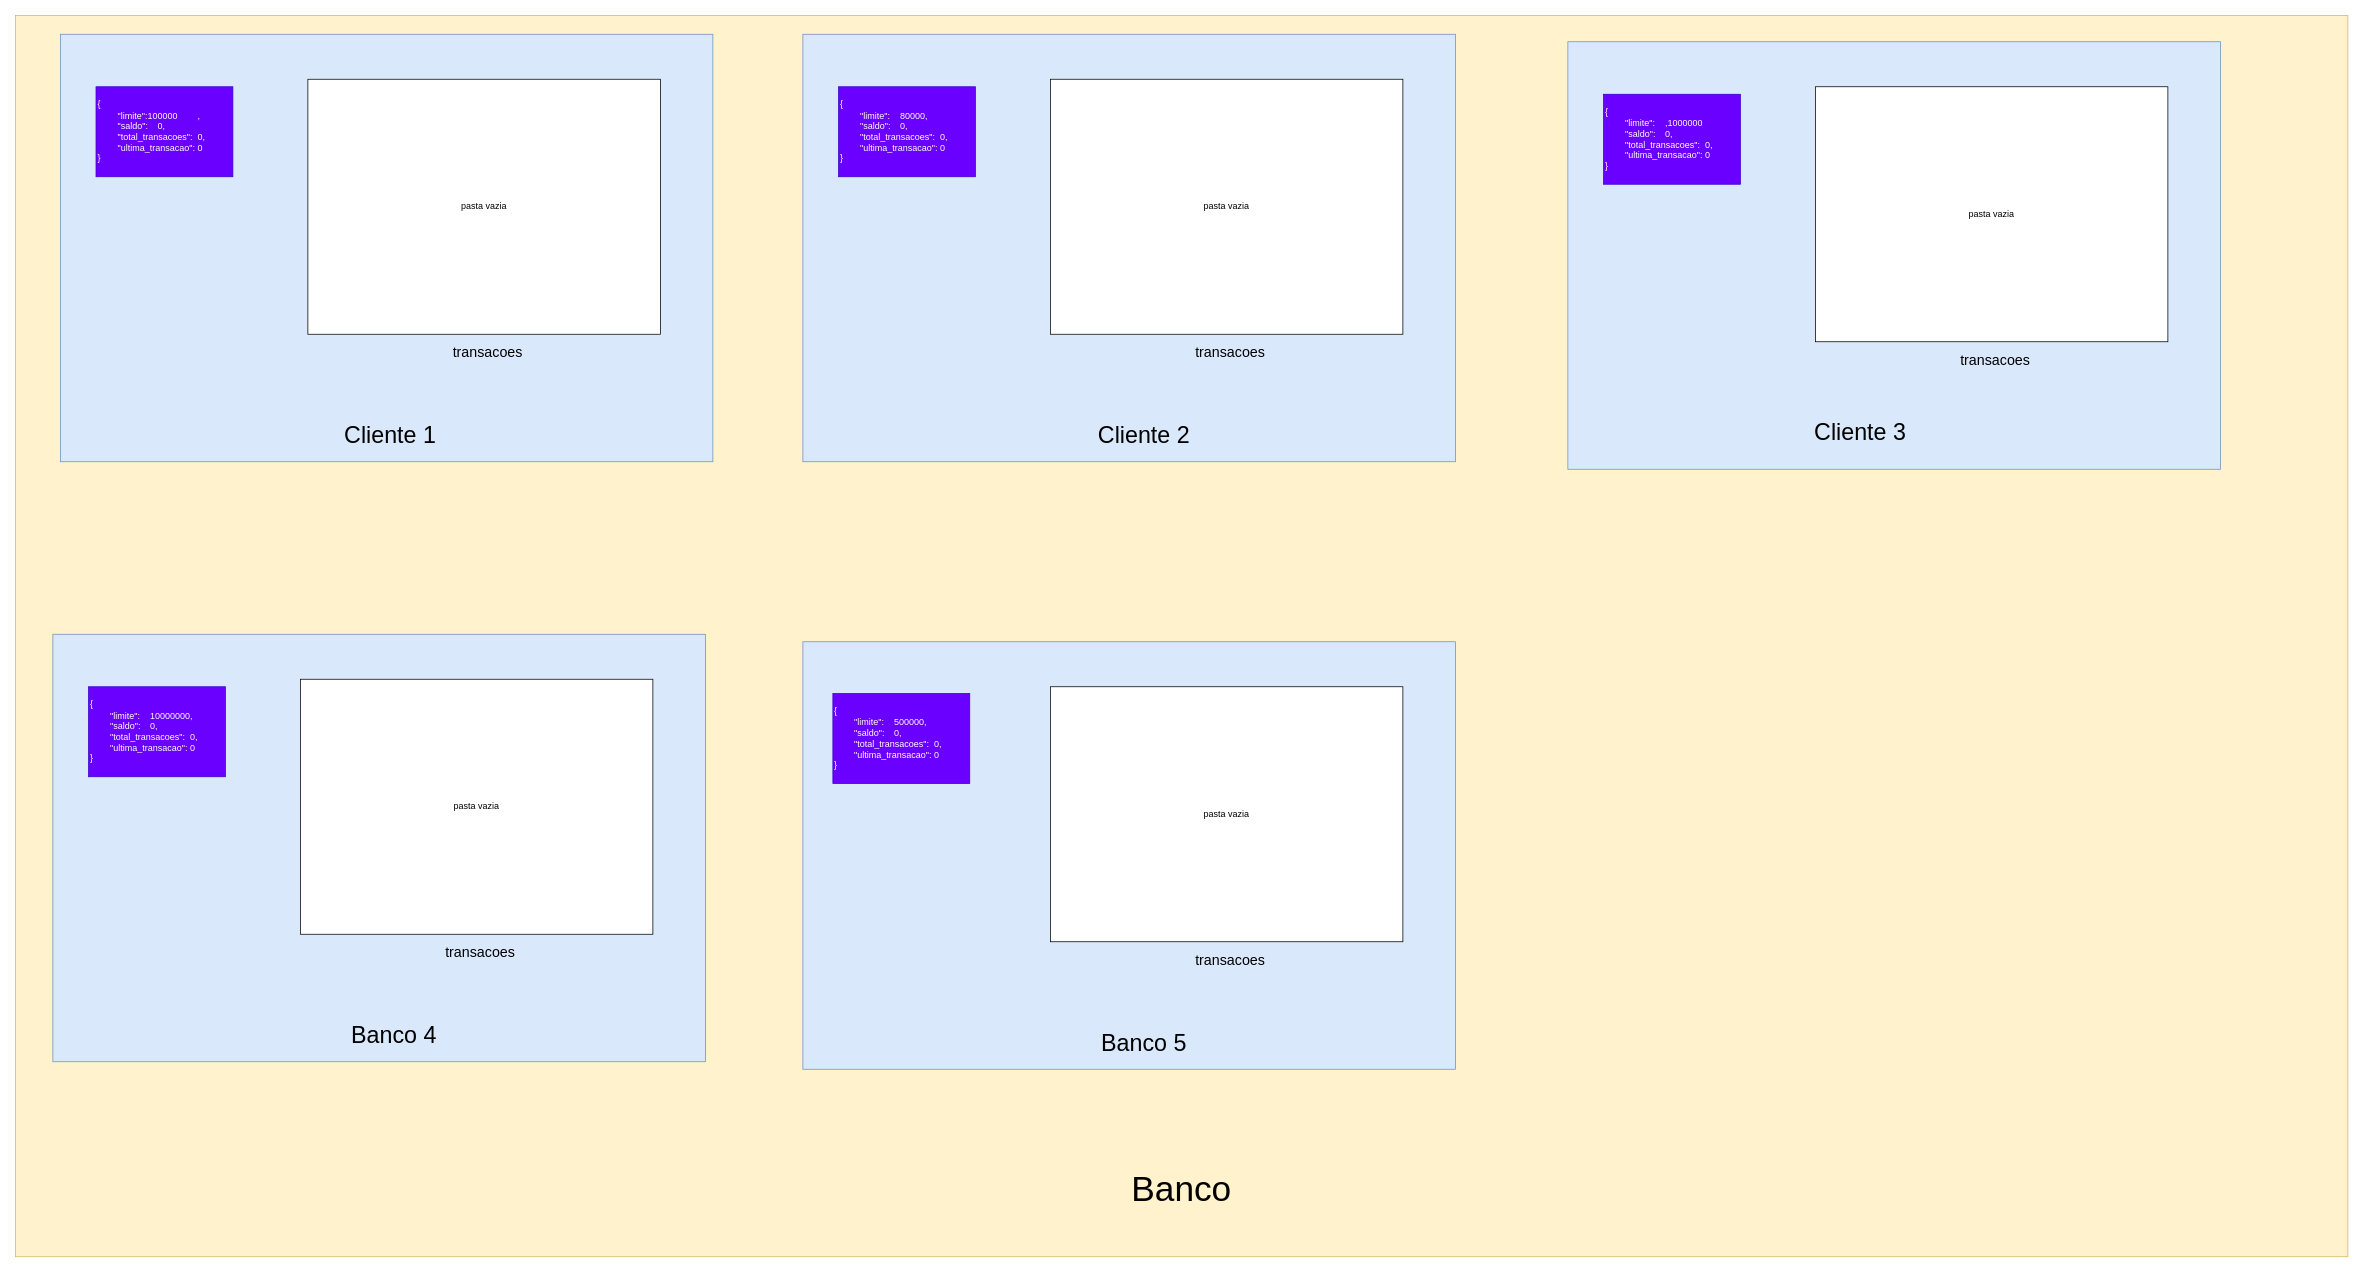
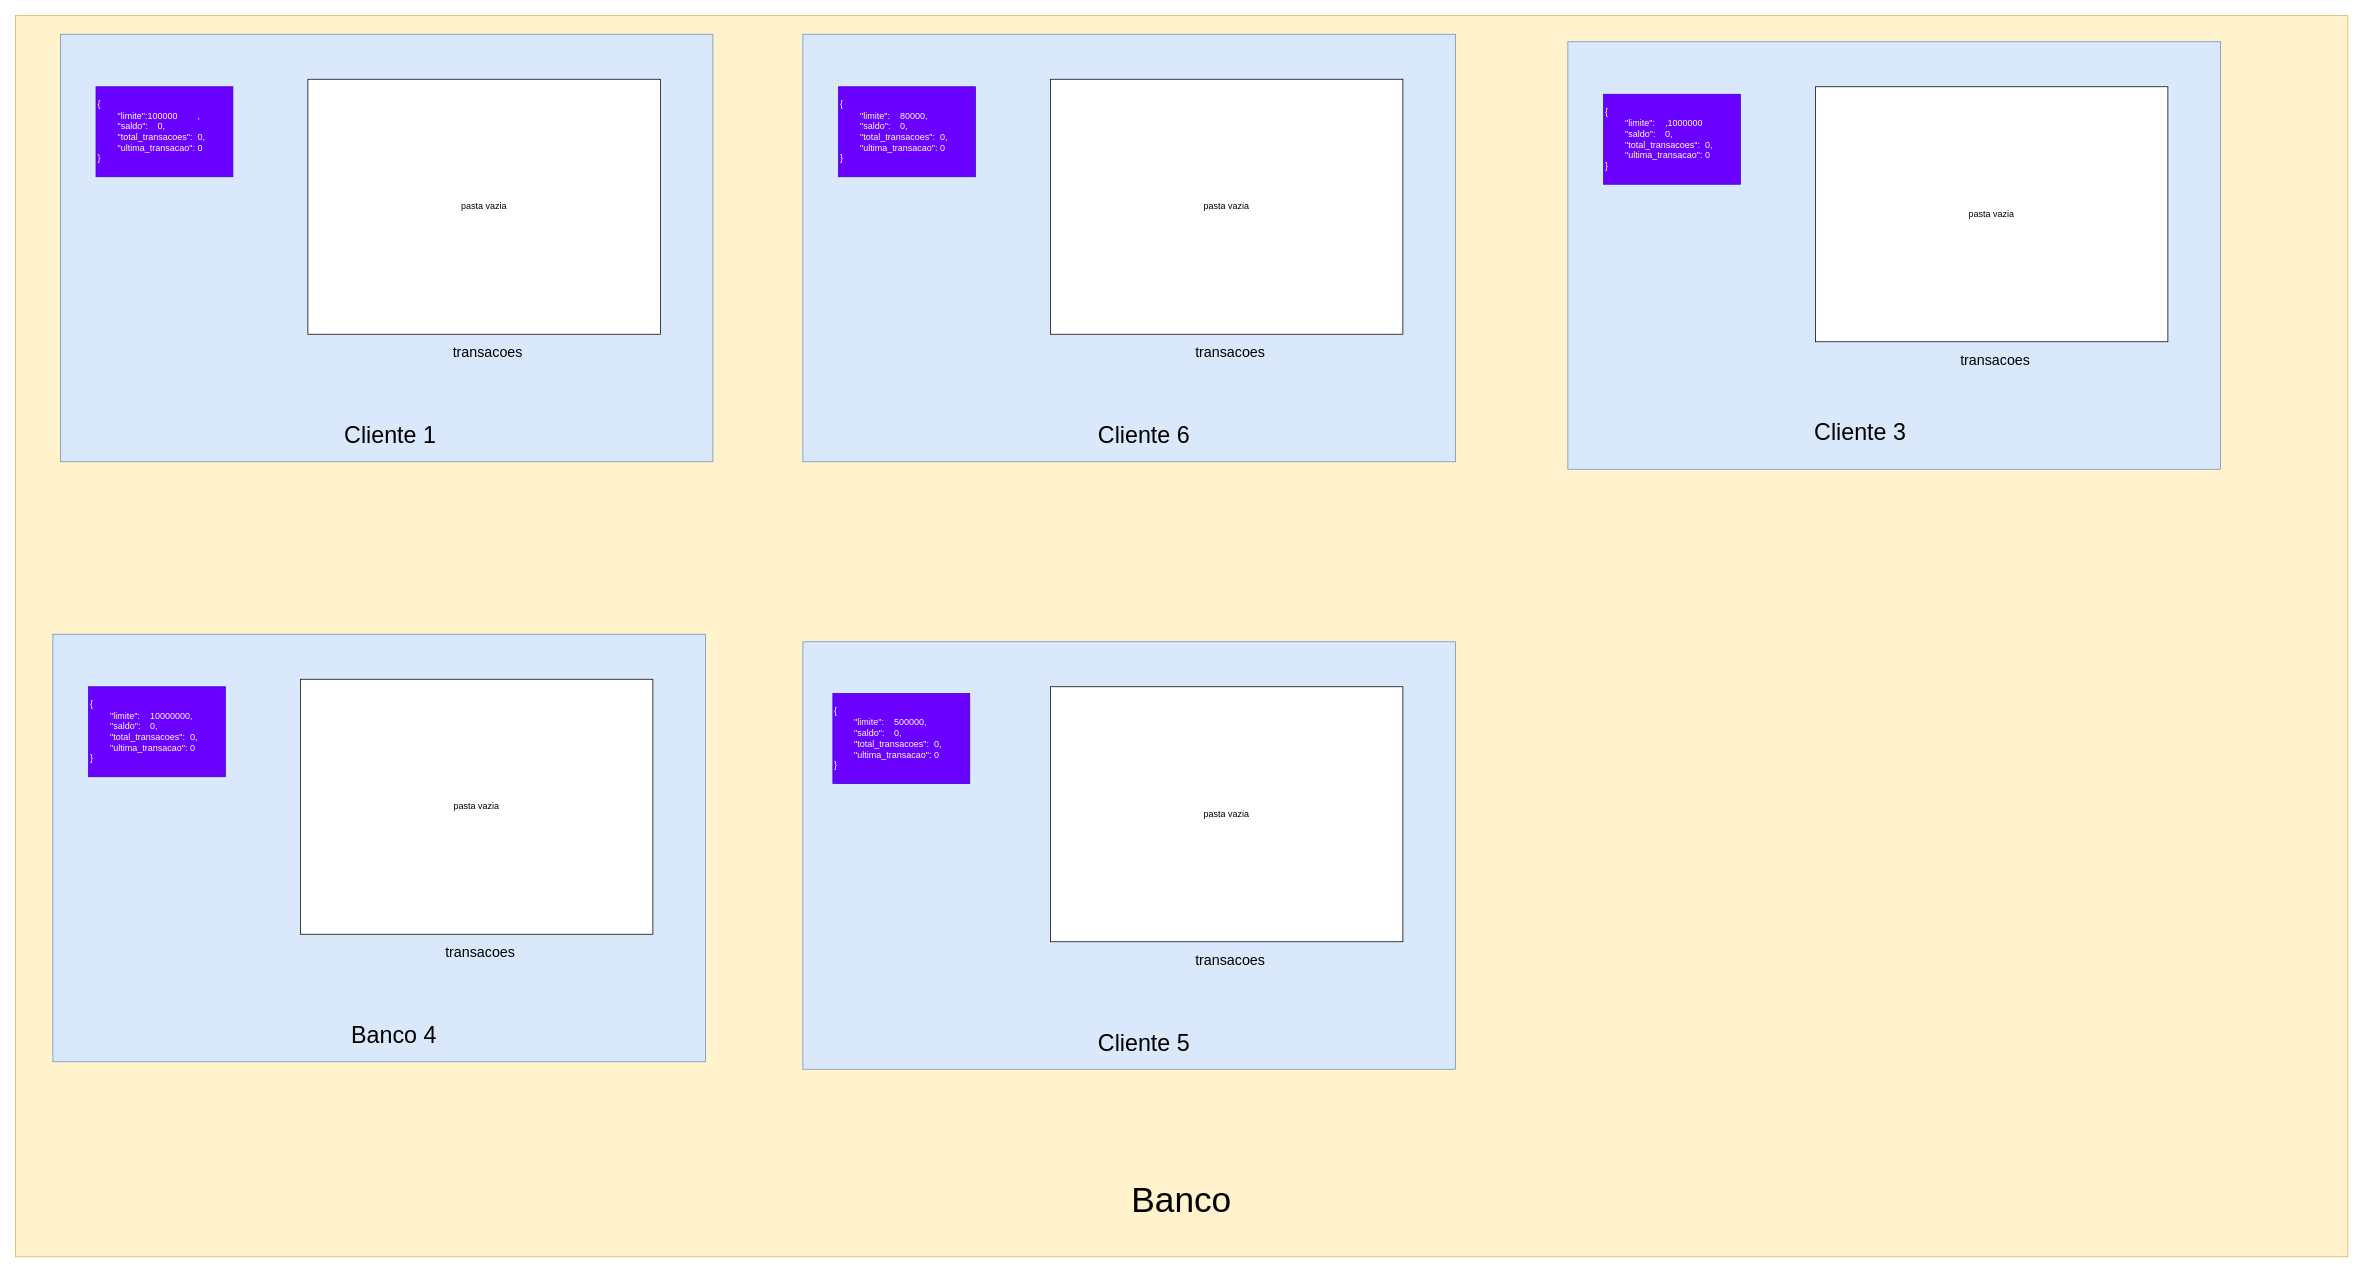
node "Cliente 2": label "Cliente 2" -> "Cliente 6"
node "Banco 5": label "Banco 5" -> "Cliente 5"
node "Banco": moved (1182, 1189) -> (1182, 1200)
